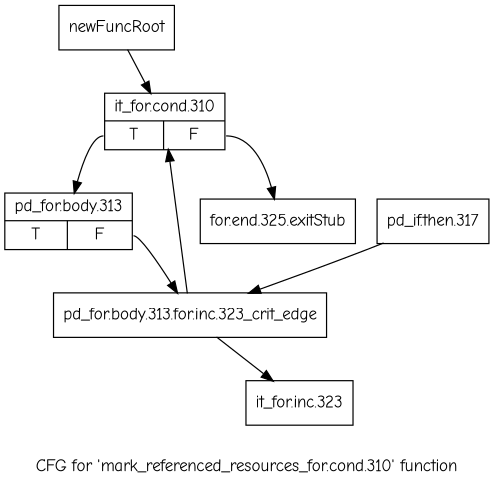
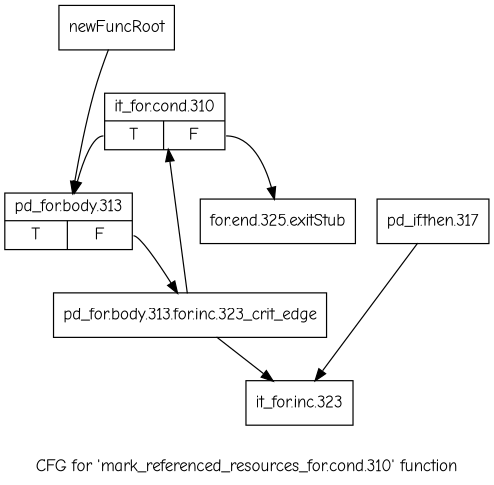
edge "newFuncRoot" -> "it_for.cond.310": now "newFuncRoot" -> "pd_for.body.313"
edge "pd_if.then.317" -> "pd_for.body.313.for.inc.323_crit_edge": now "pd_if.then.317" -> "it_for.inc.323"
